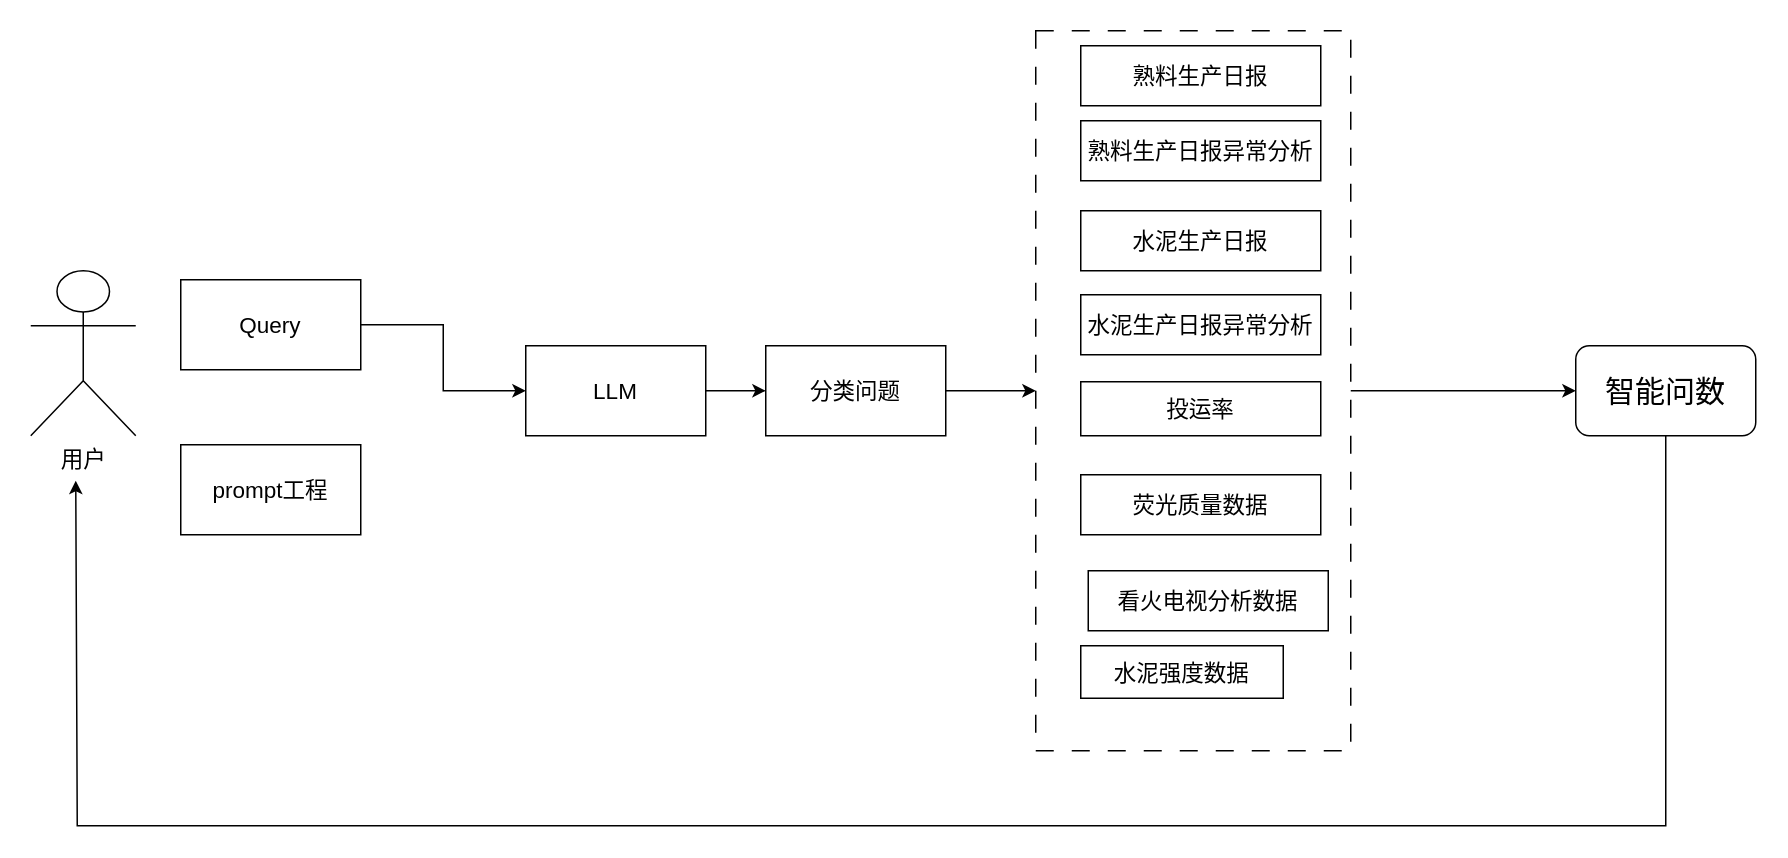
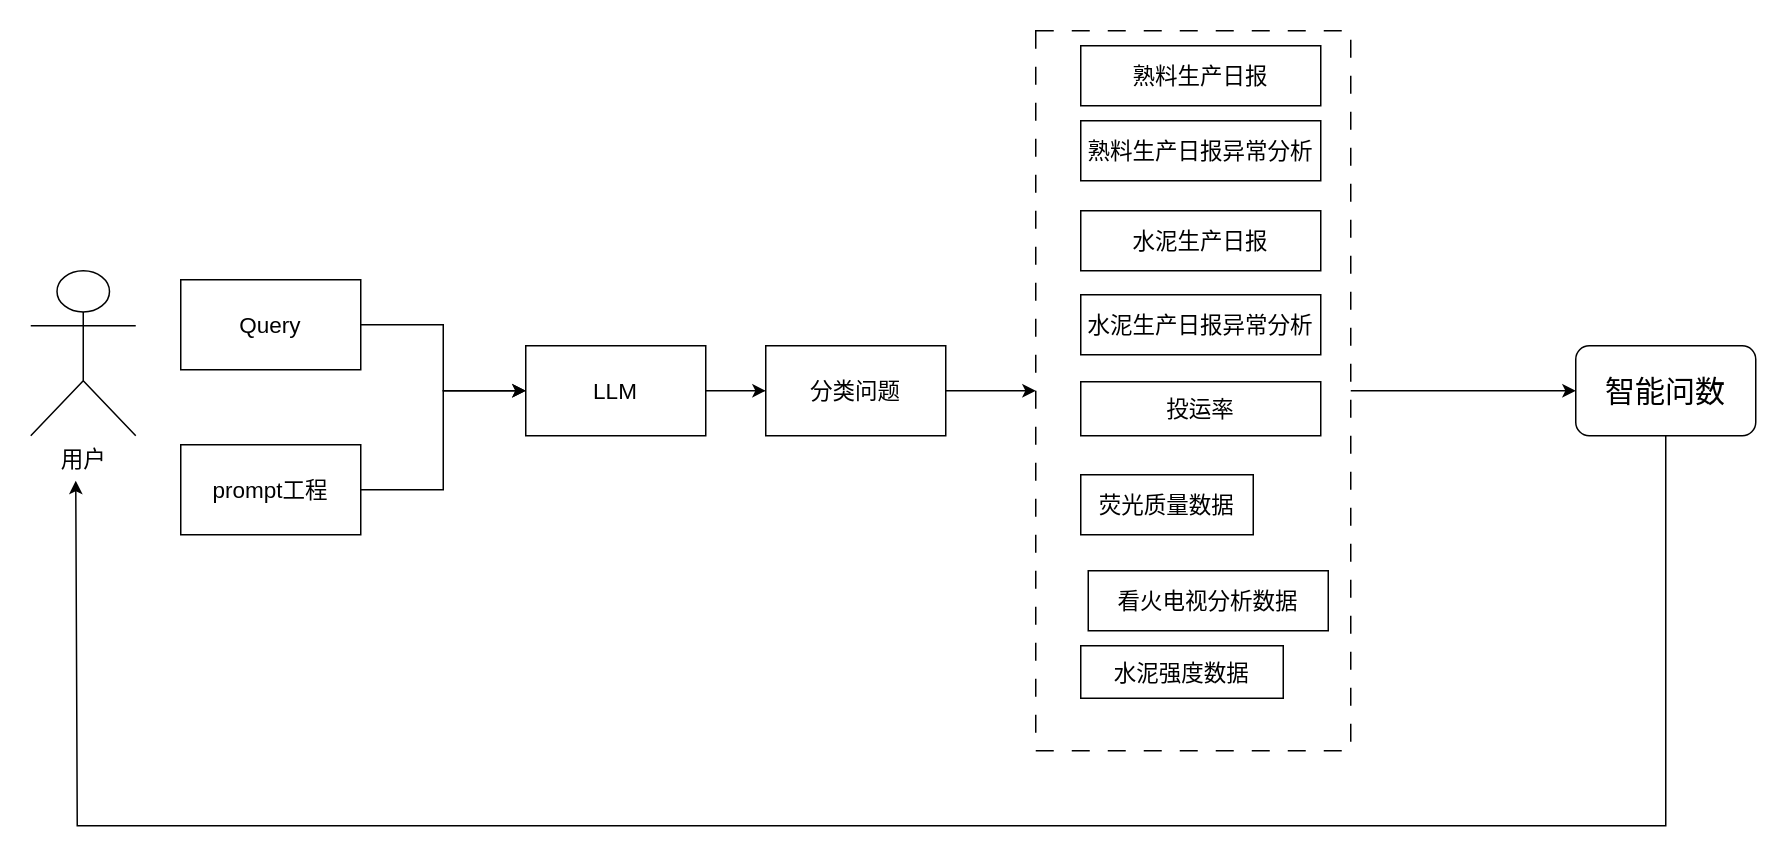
edge "prompt工程" -> "LLM": added
node "荧光质量数据": size 240x60 -> 173x60
